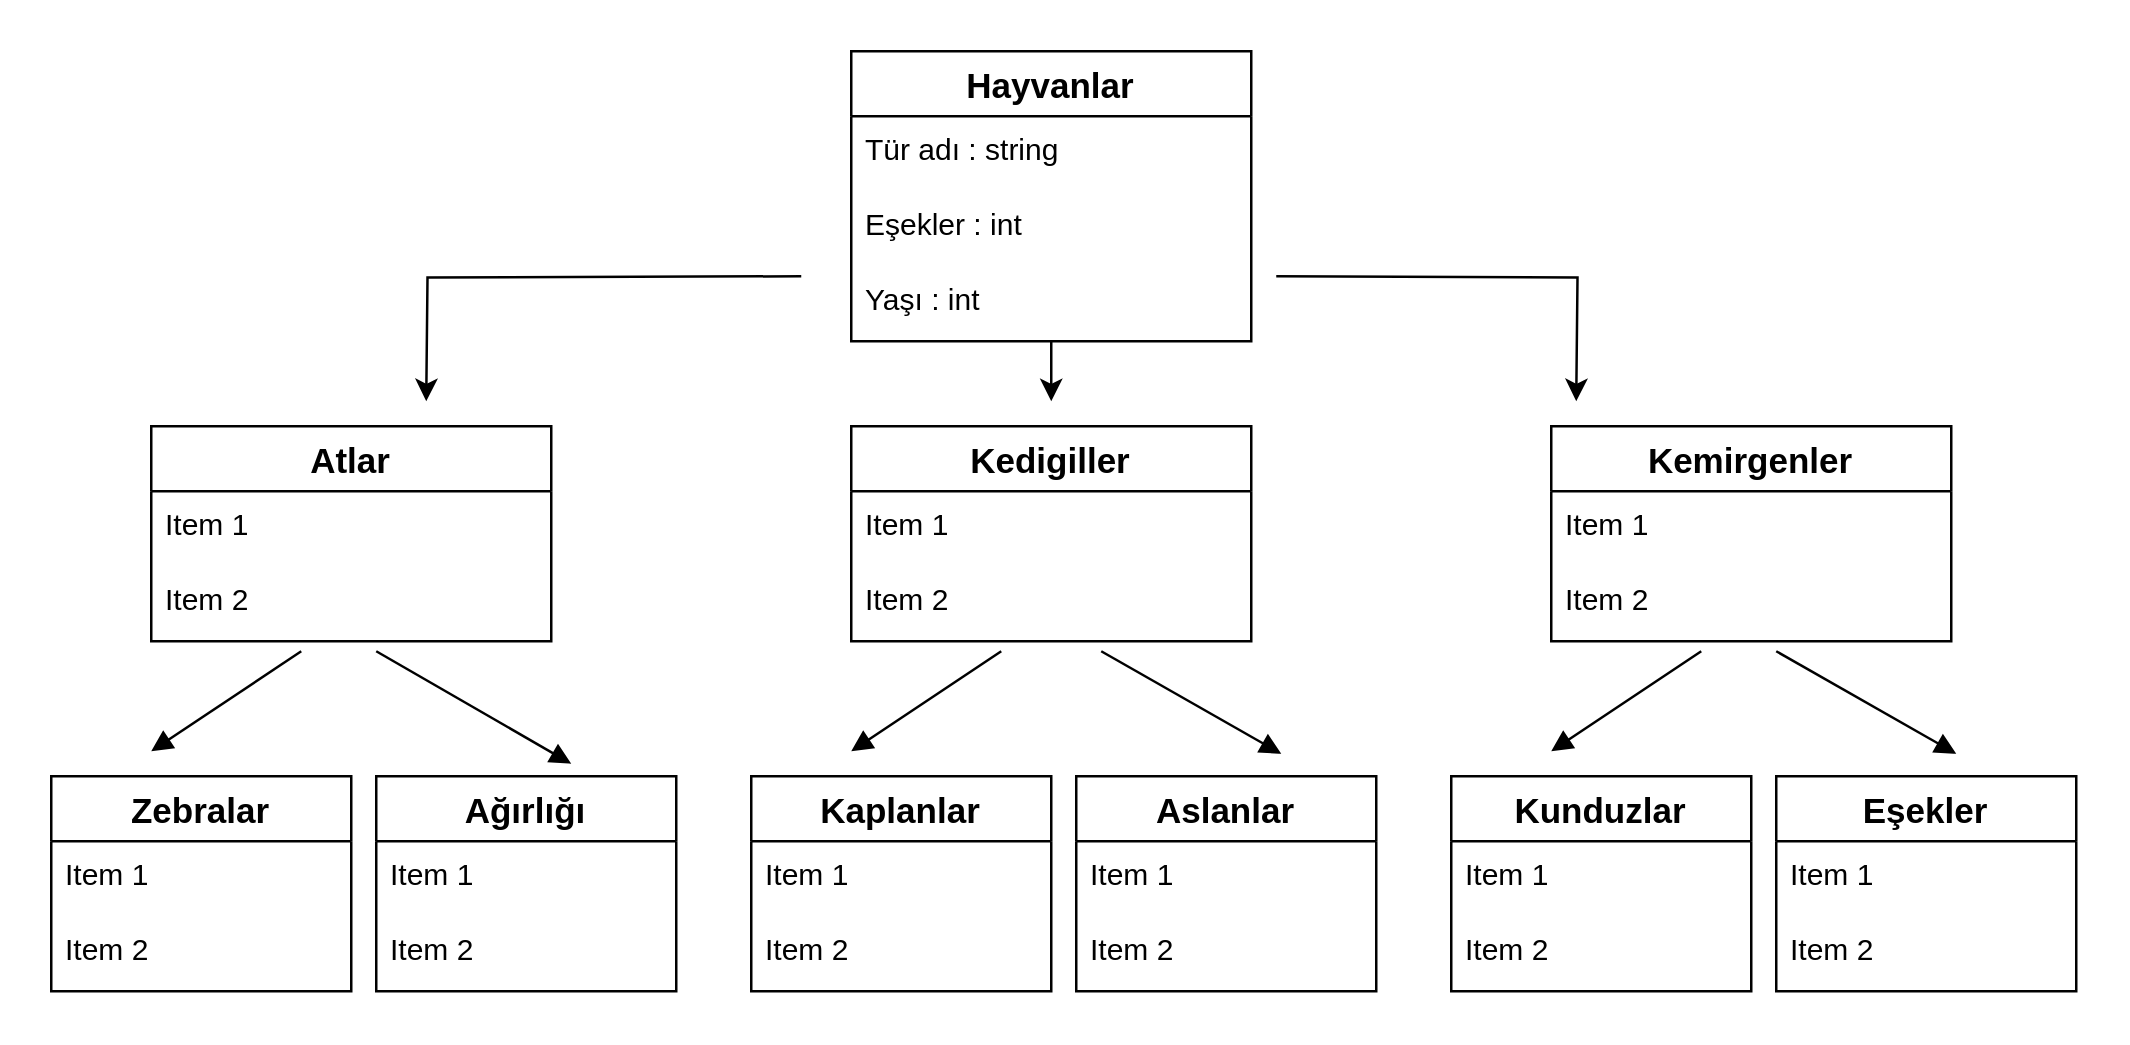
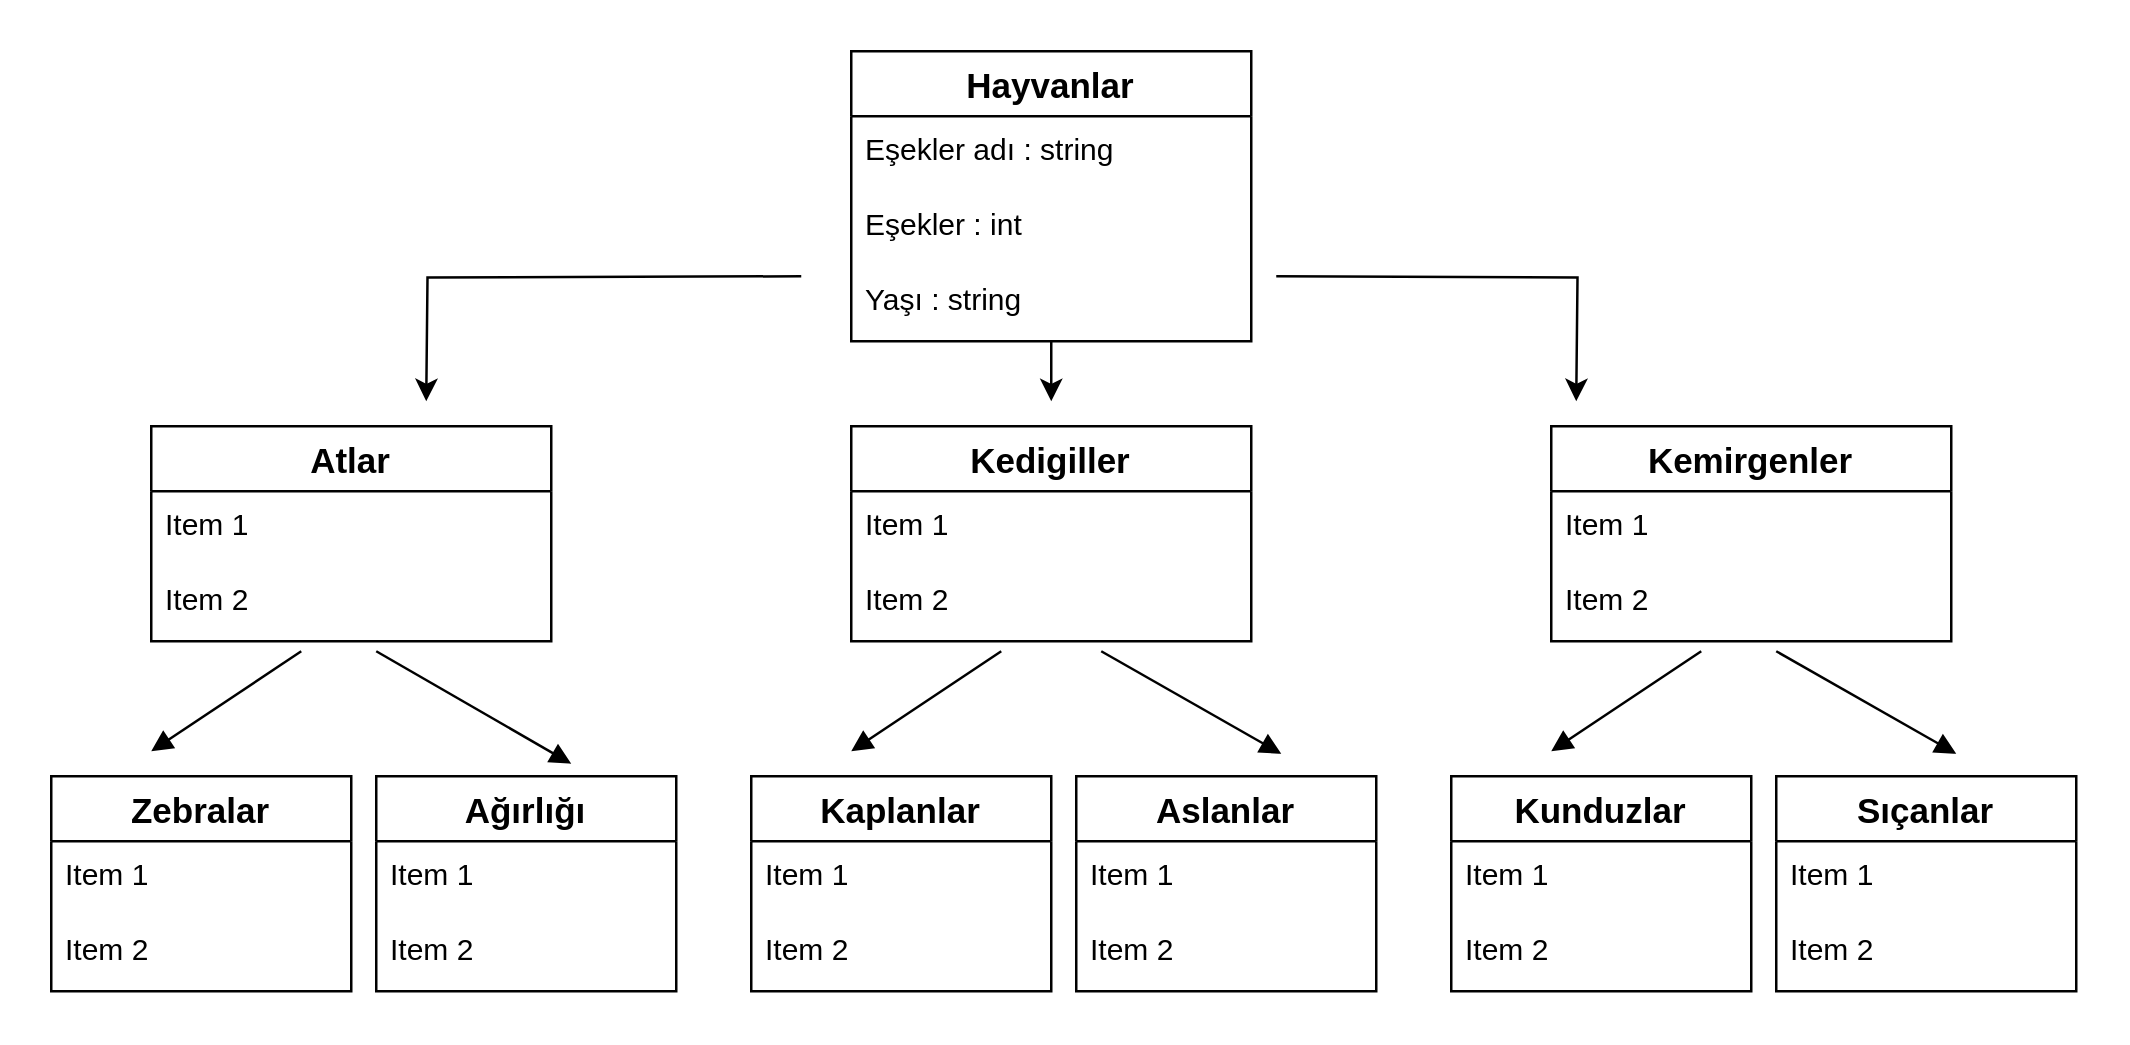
node "Tür adı : string": label "Tür adı : string" -> "Eşekler adı : string"
node "Yaşı : int": label "Yaşı : int" -> "Yaşı : string"
node "Eşekler": label "Eşekler" -> "Sıçanlar"
